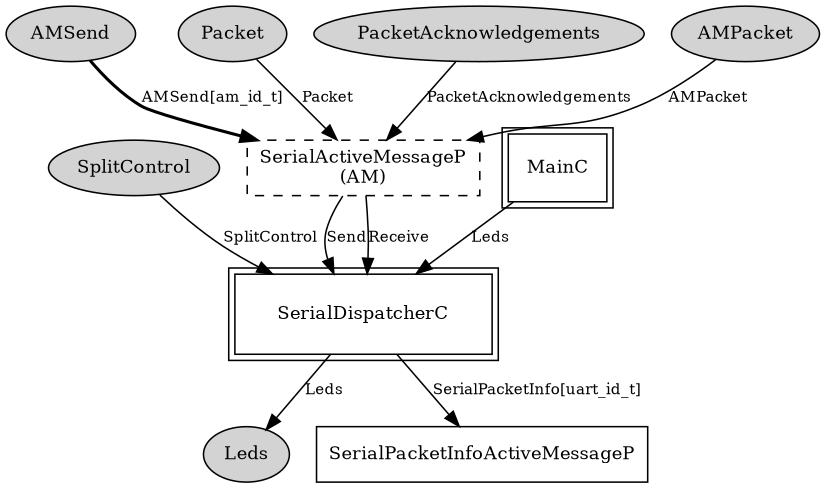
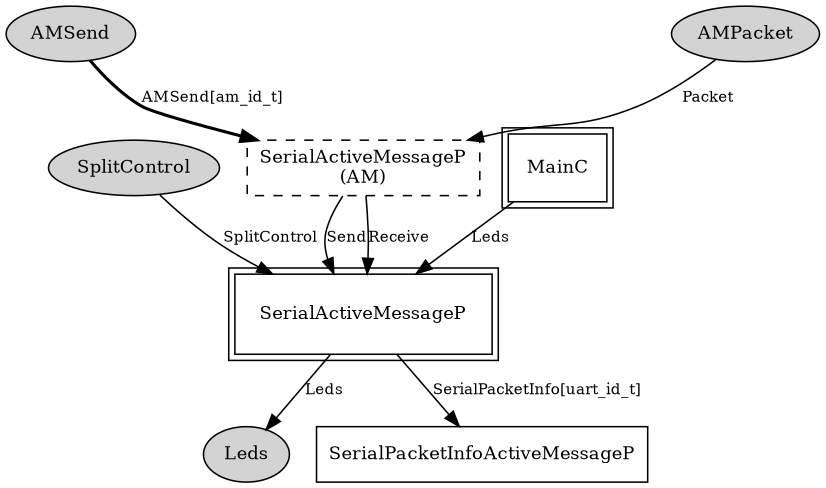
node "Packet": removed
node "PacketAcknowledgements": removed
edge "AMPacket" -> "SerialActiveMessageP (AM)": label "AMPacket" -> "Packet"
node "SerialDispatcherC": label "SerialDispatcherC" -> "SerialActiveMessageP"
